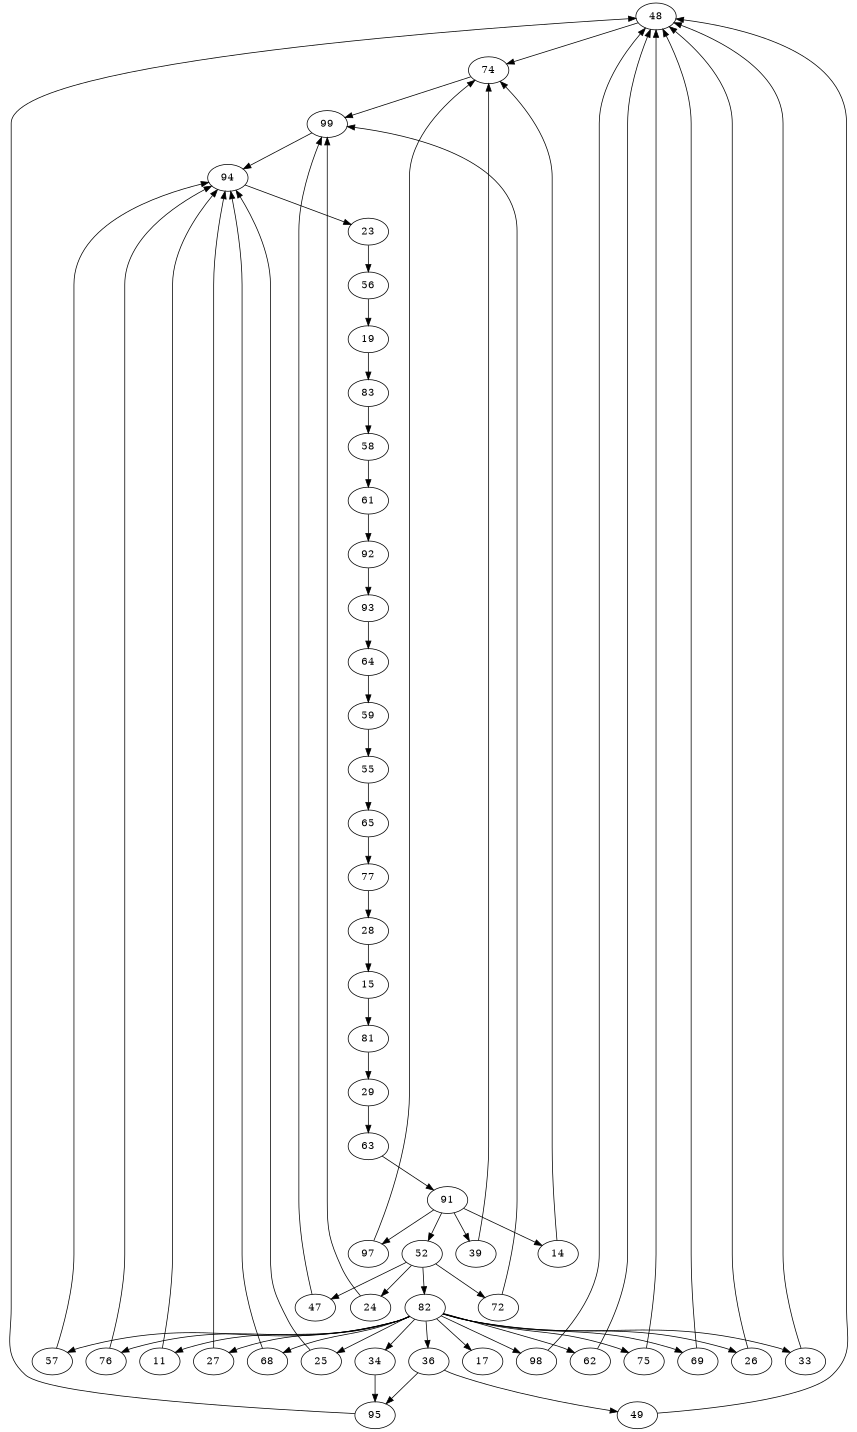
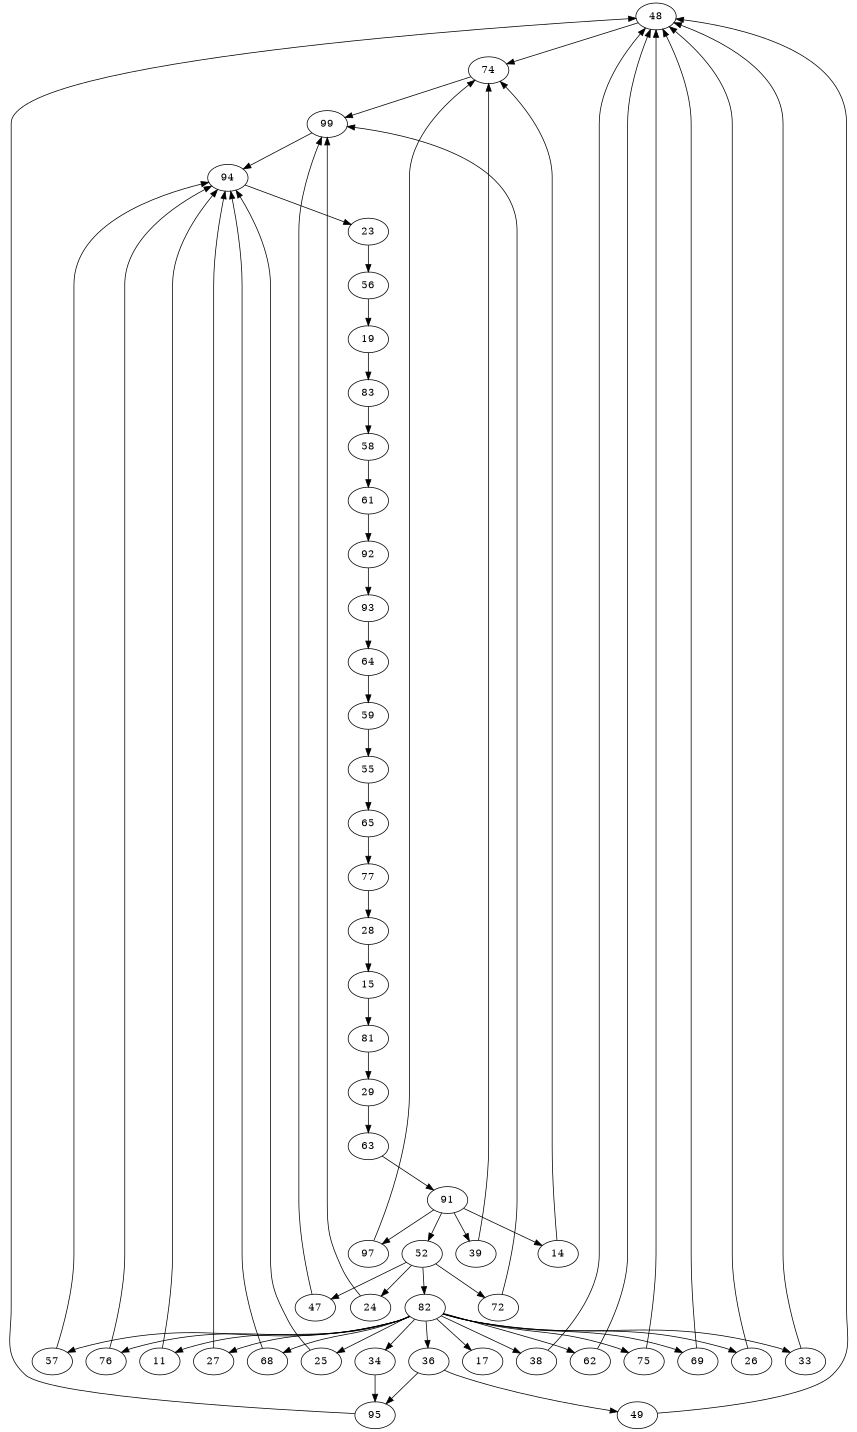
node "98": label "98" -> "38"
